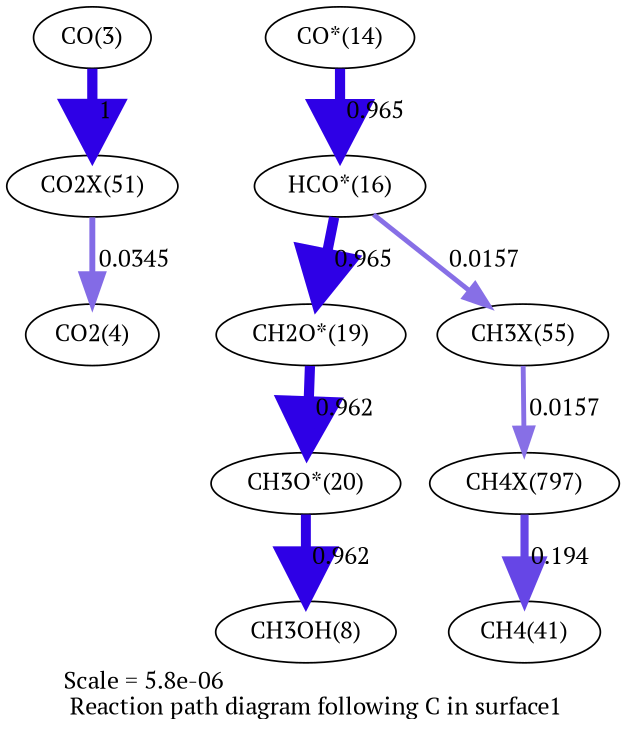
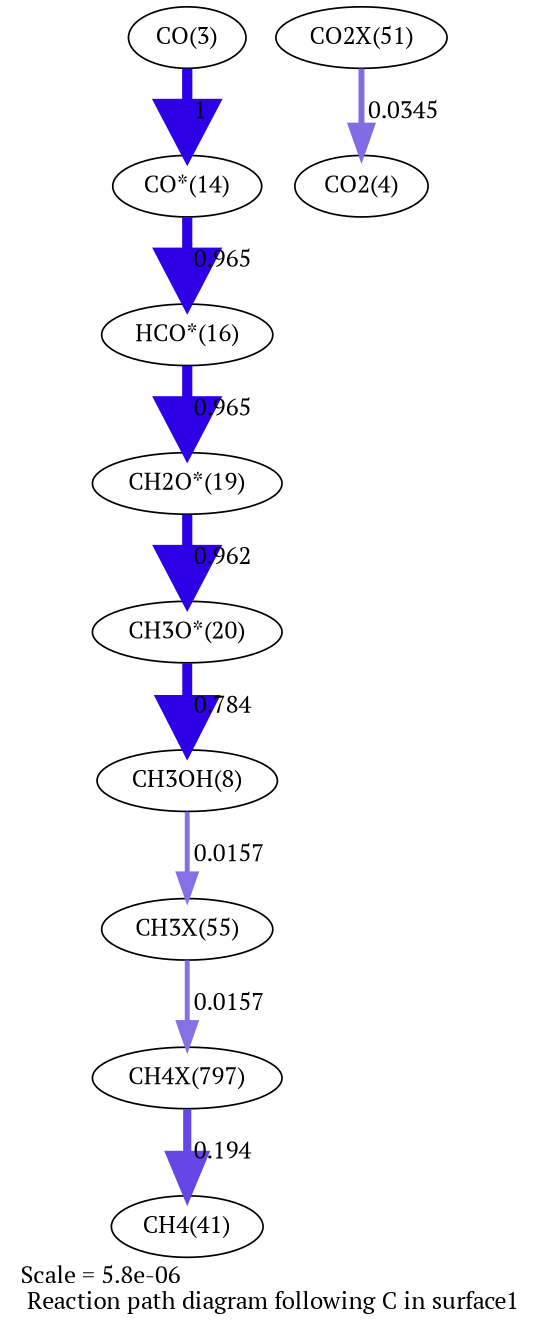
edge "CO(3)" -> "CO2X(51)": now "CO(3)" -> "CO*(14)"
edge "HCO*(16)" -> "CH3X(55)": now "CH3OH(8)" -> "CH3X(55)"
edge "CH3O*(20)" -> "CH3OH(8)": label " 0.962" -> " 0.784"
